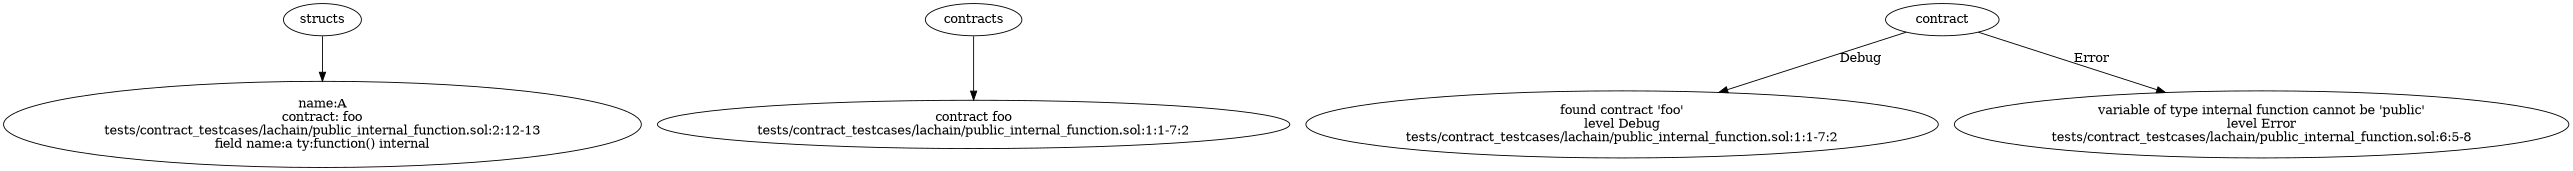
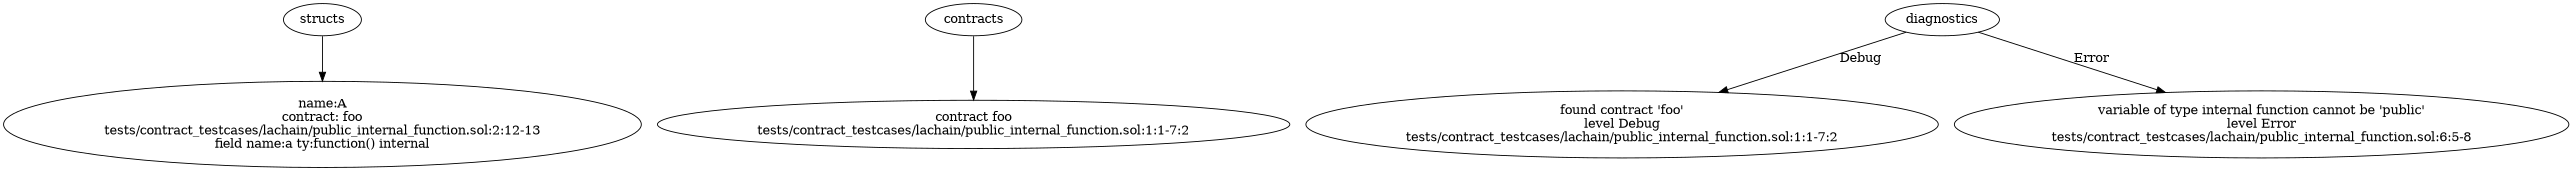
node "contract": label "contract" -> "diagnostics"
